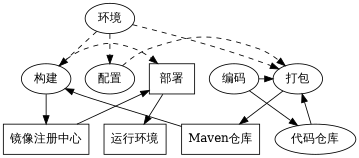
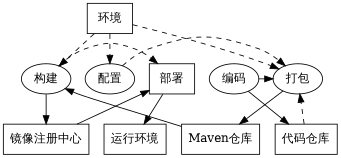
node "环境": shape ellipse -> box
edge "代码仓库" -> "打包": style solid -> dashed
node "代码仓库": shape ellipse -> box
